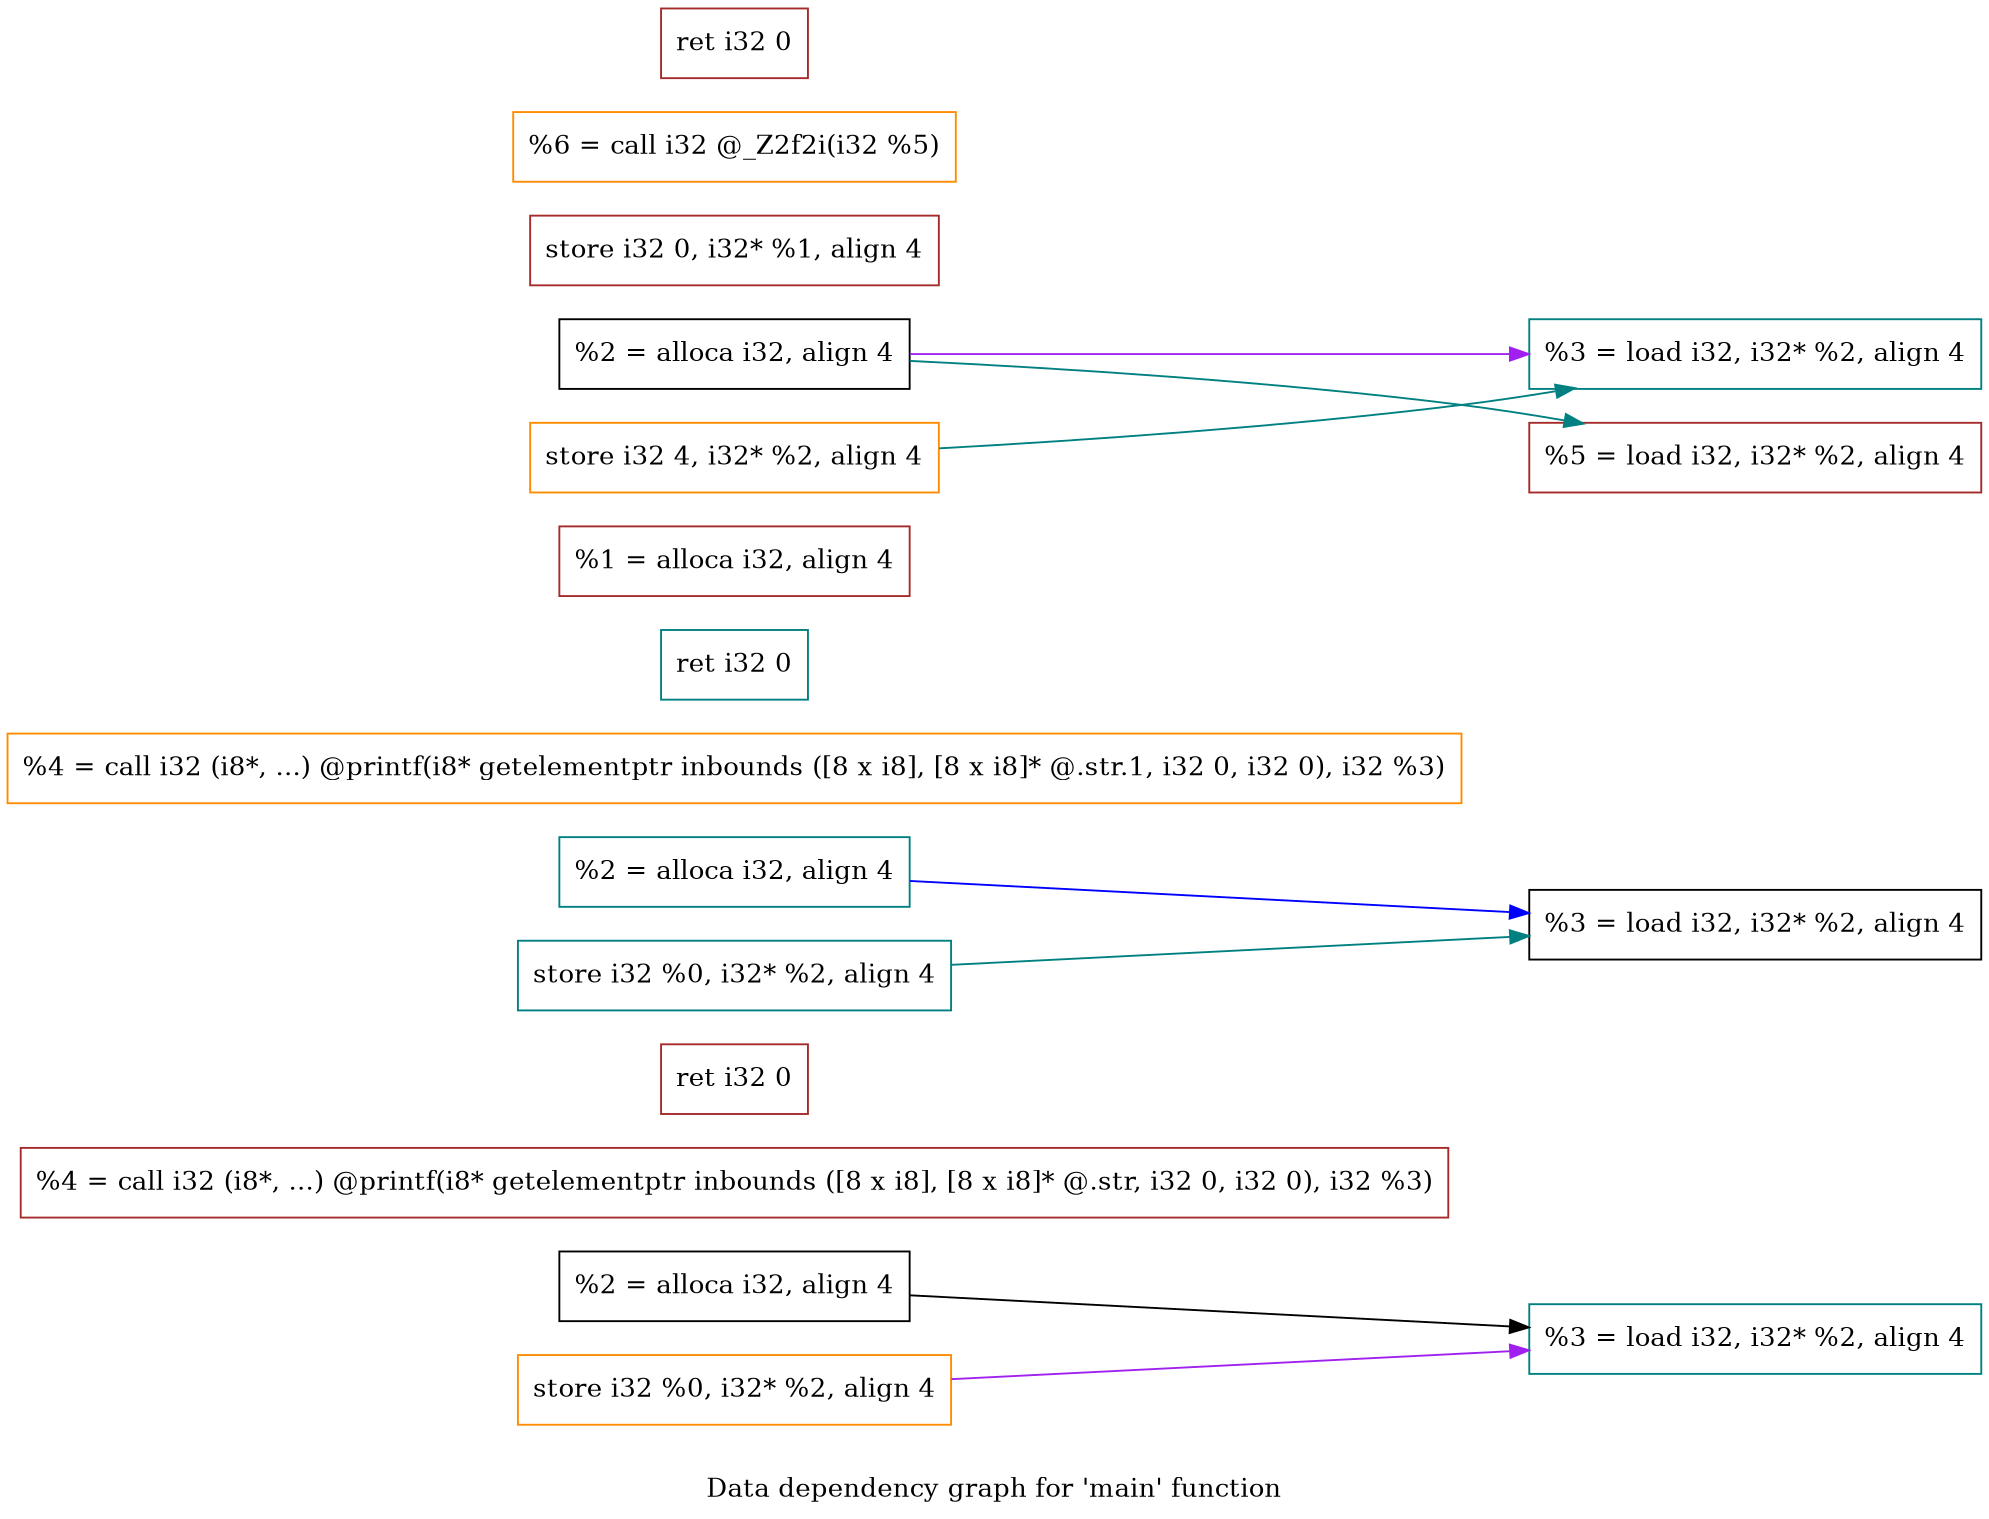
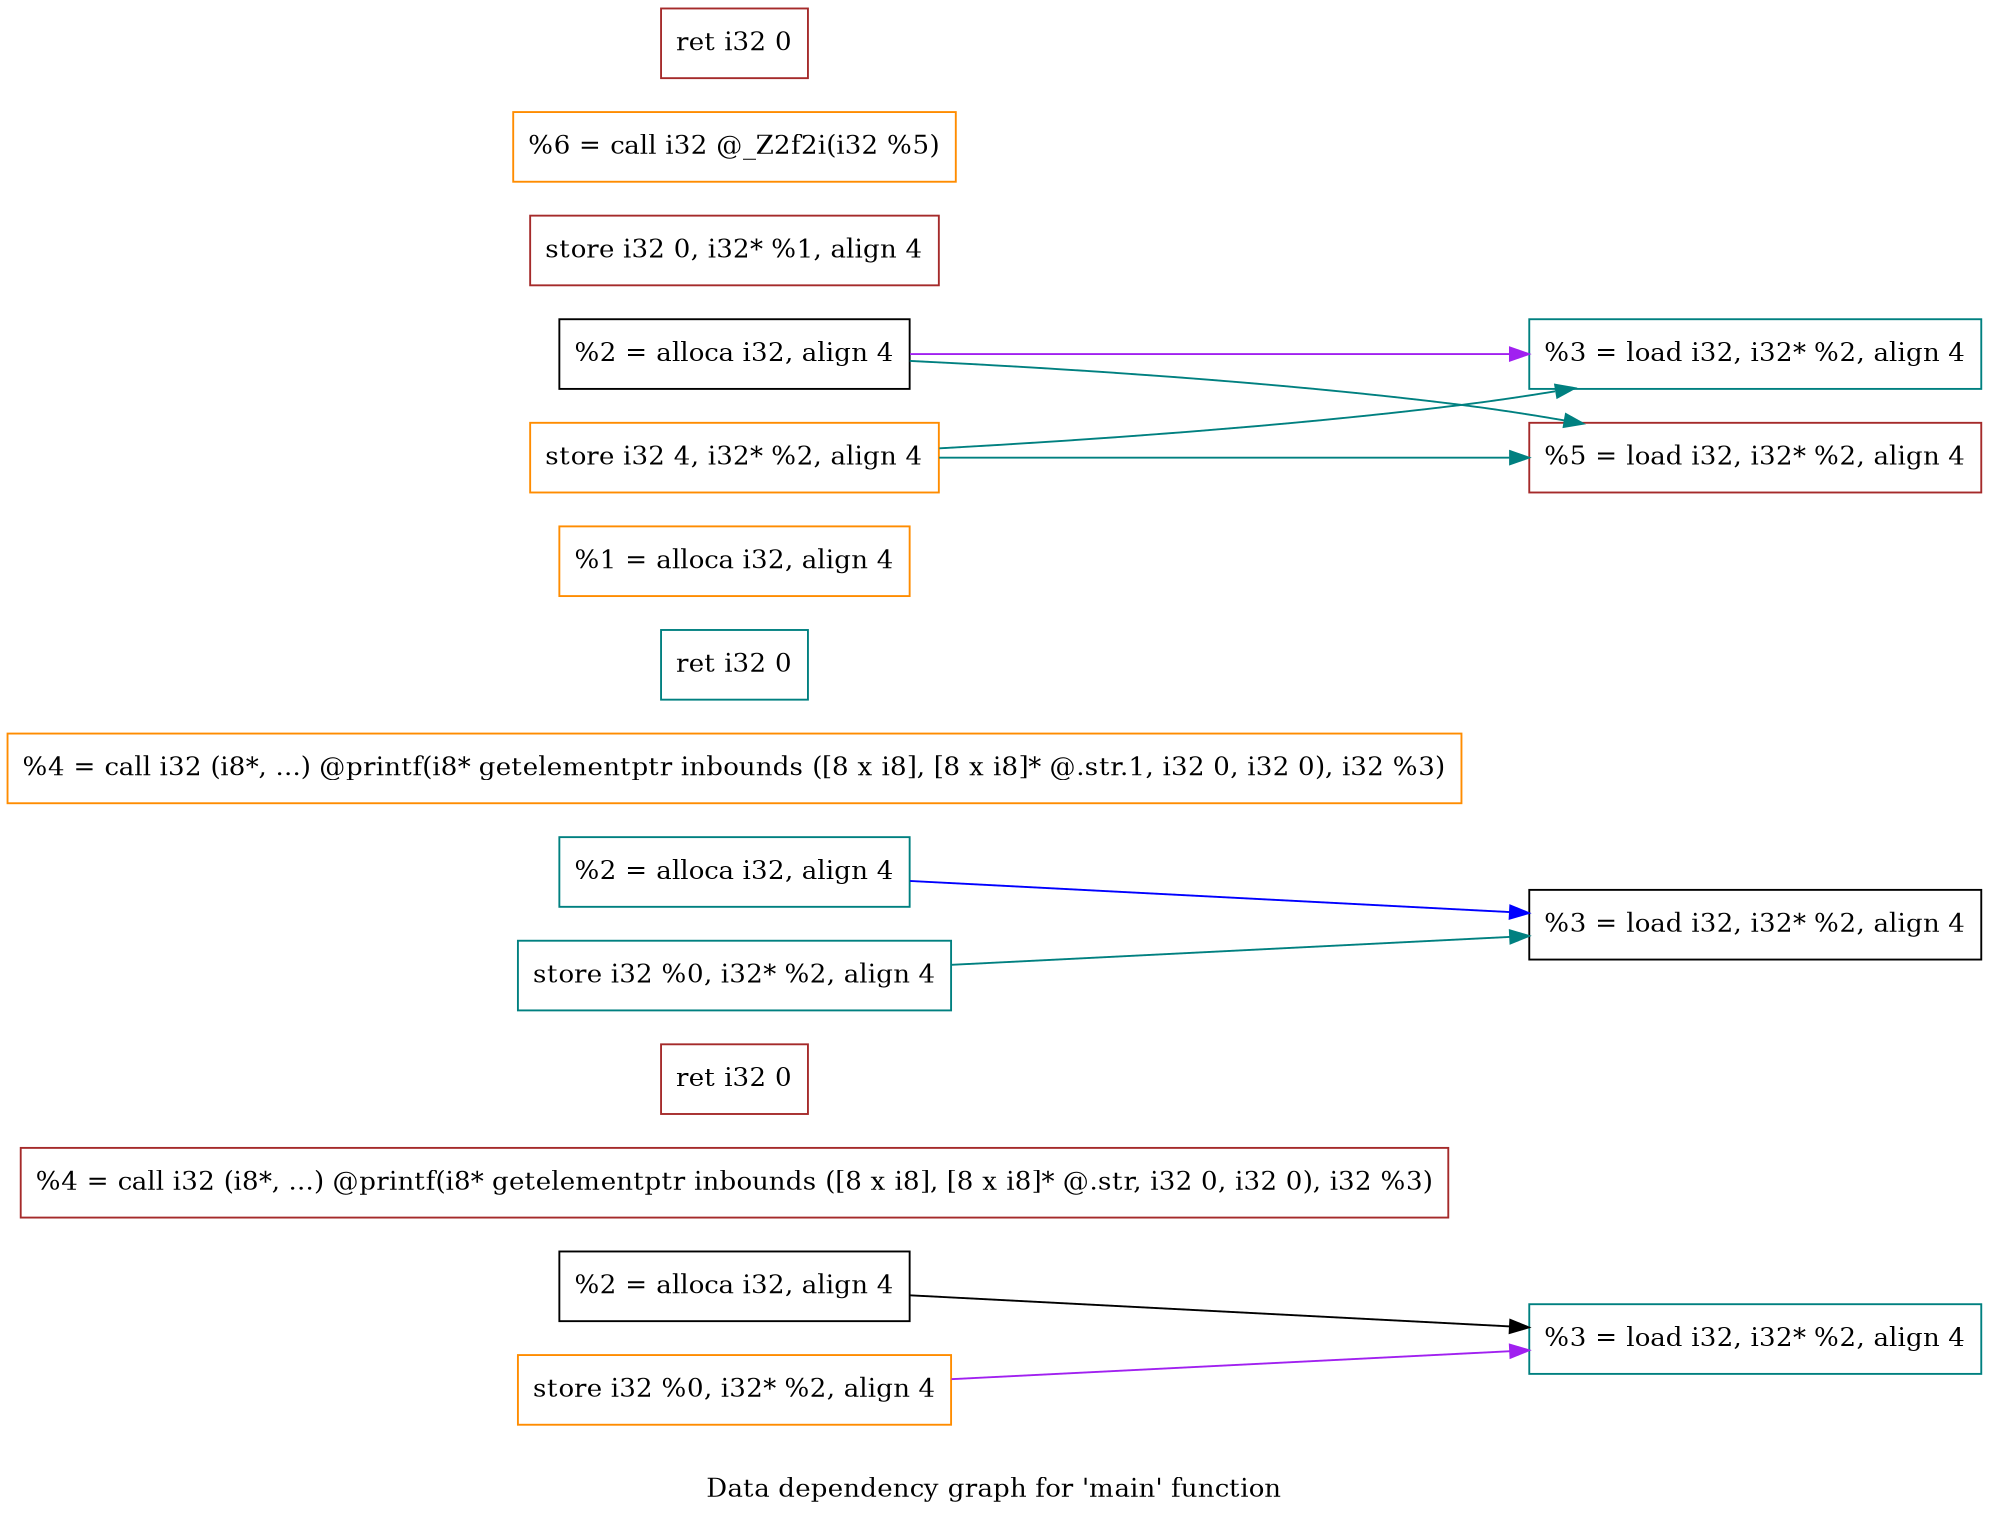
edge "store i32 4, i32* %2, align 4" -> "%5 = load i32, i32* %2, align 4": added
node "%1 = alloca i32, align 4": color brown -> darkorange
